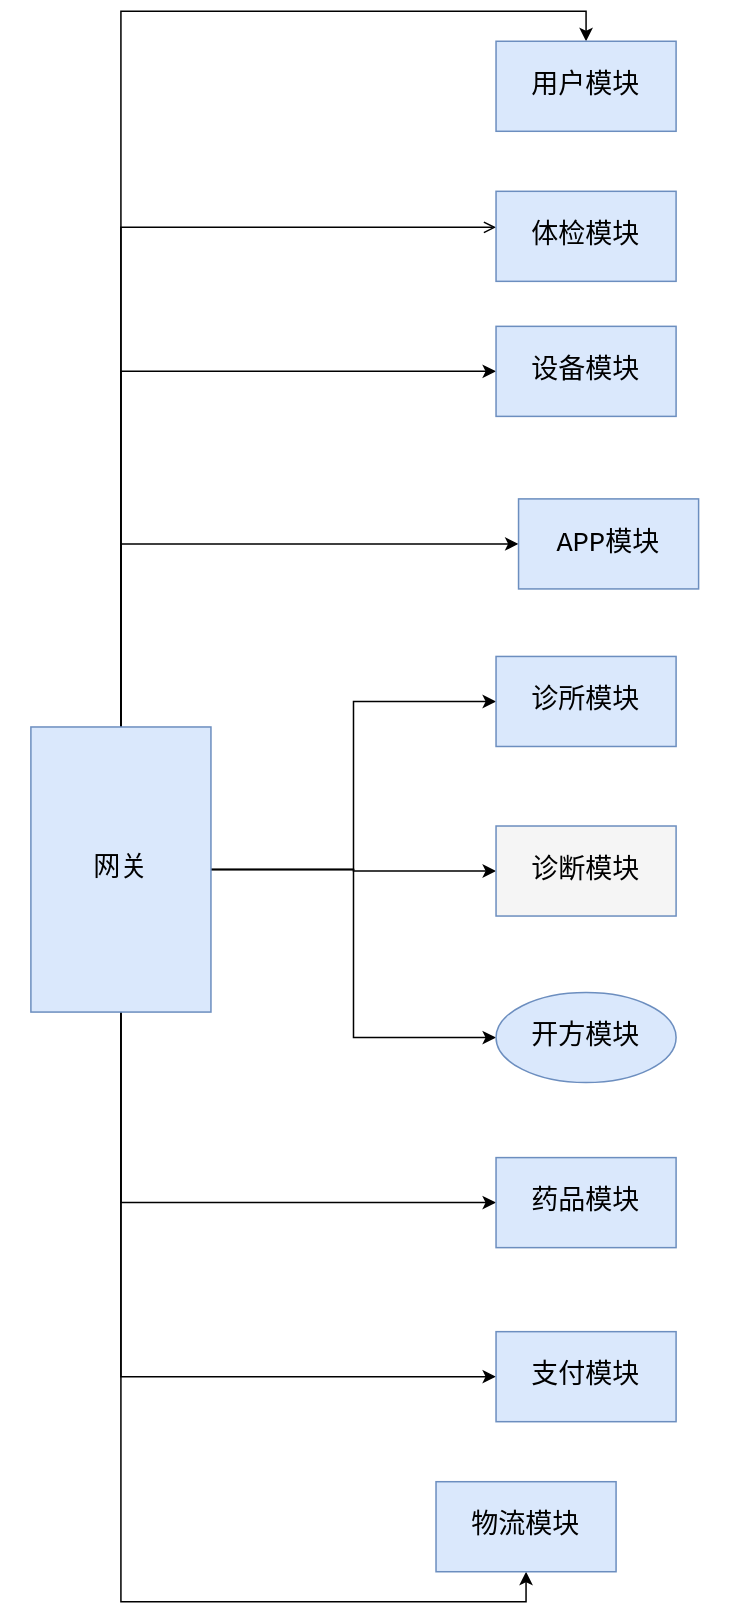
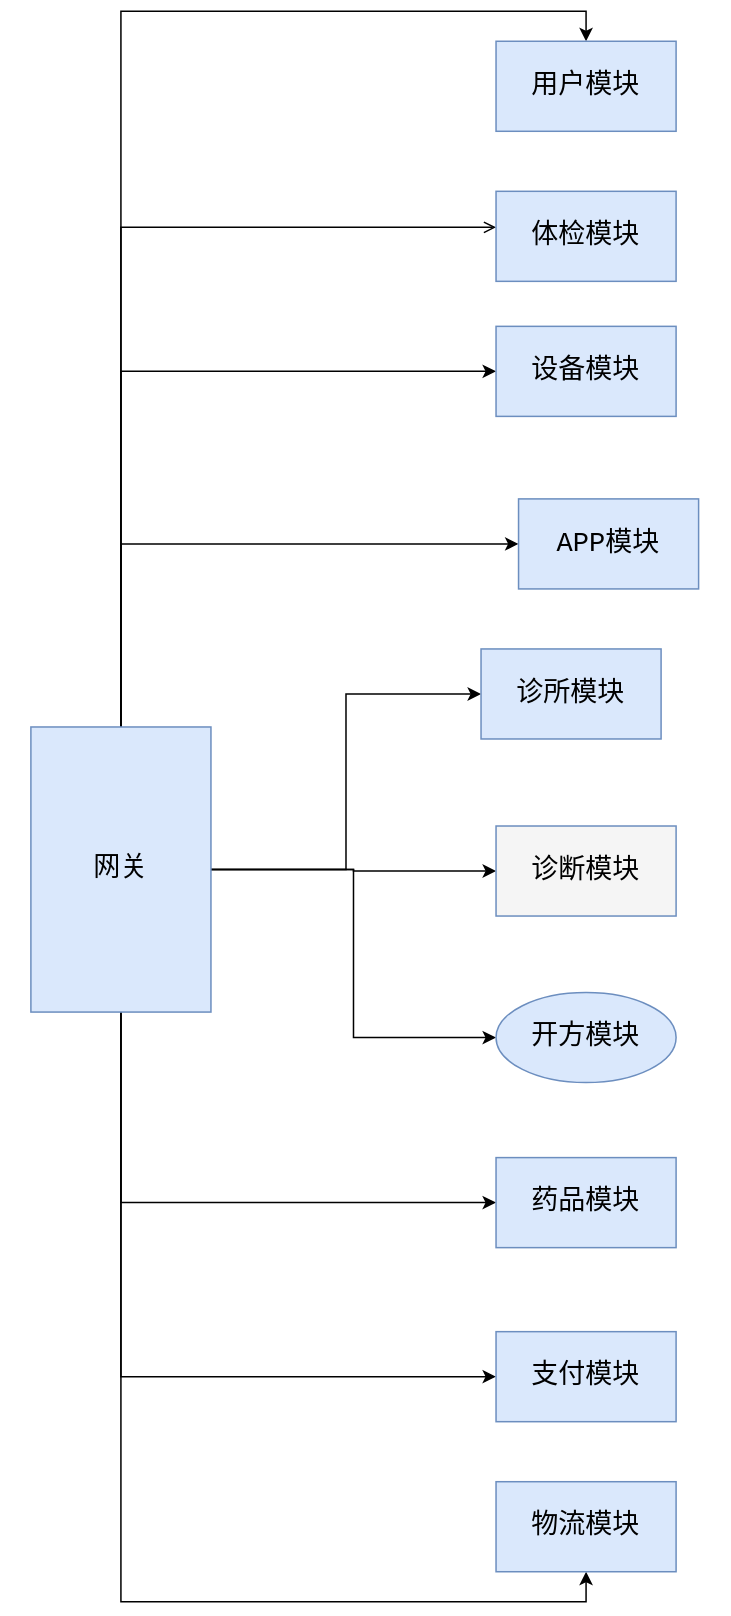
node "诊所模块": moved (586, 701) -> (571, 694)
node "物流模块": moved (526, 1526) -> (586, 1526)
